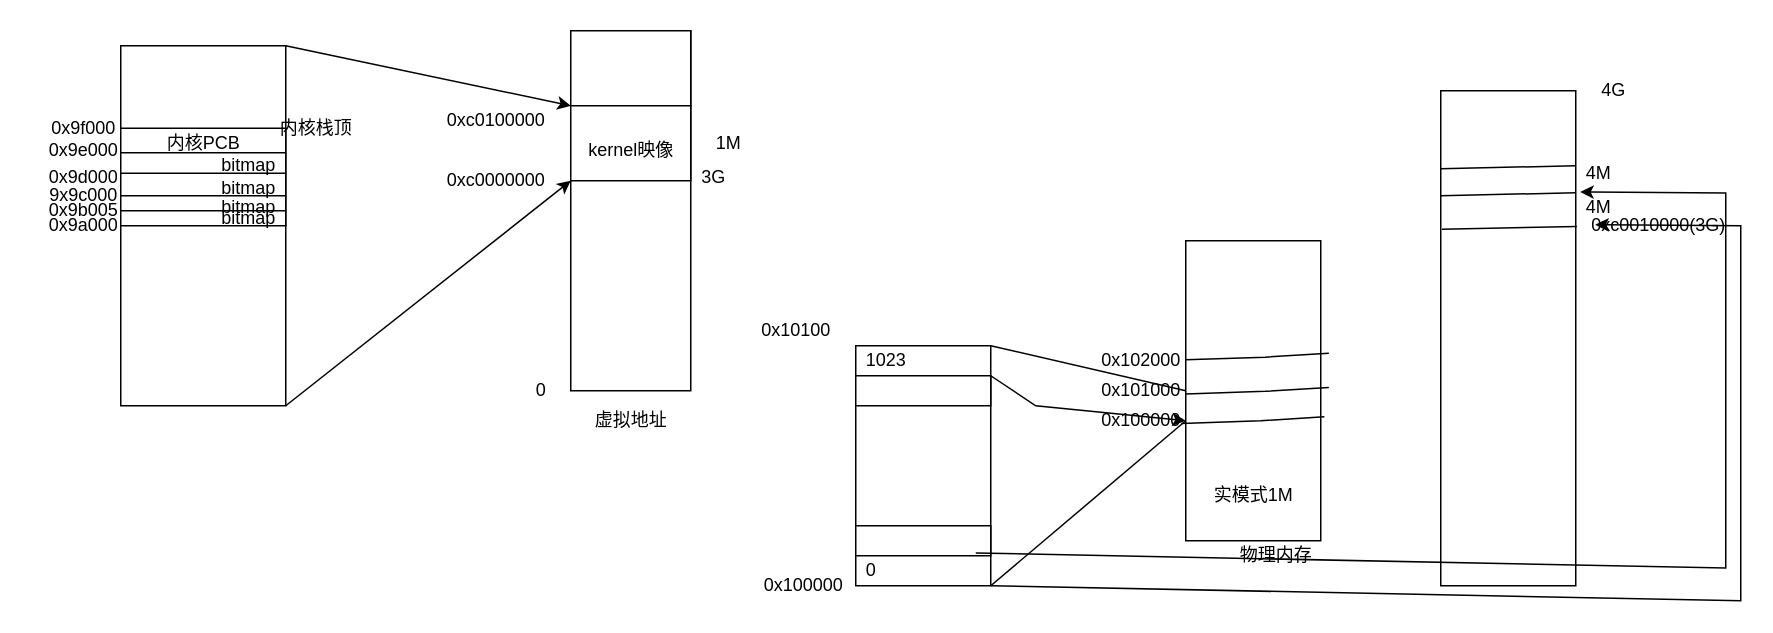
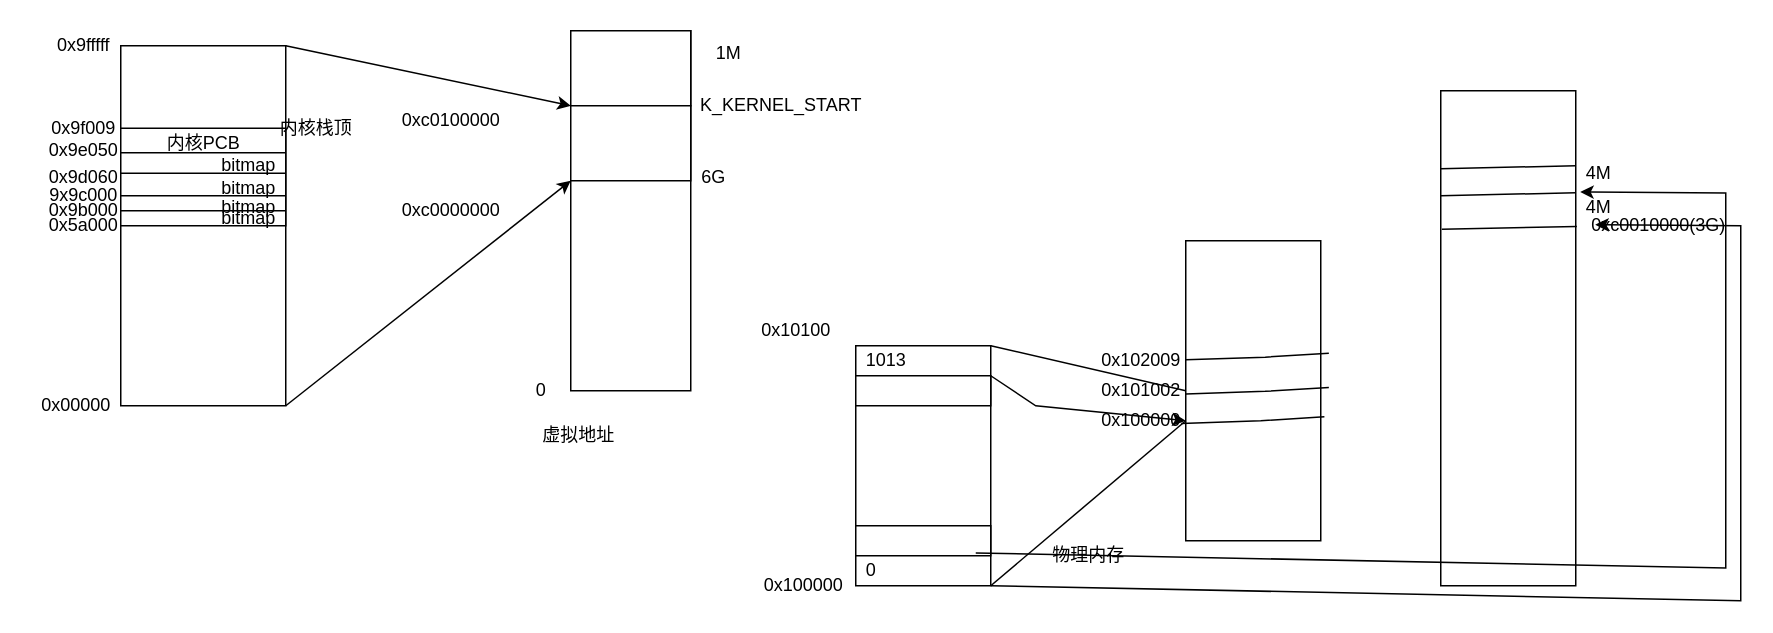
node "0x9fffff": added
node "4G": removed
node "K_KERNEL_START": added
node "0xc0100000": moved (496, 121) -> (451, 121)
node "0x9f000": label "0x9f000" -> "0x9f009"
node "1M": moved (728, 143) -> (728, 53)
node "0x9e000": label "0x9e000" -> "0x9e050"
node "kernel映像": removed
node "0x9d000": label "0x9d000" -> "0x9d060"
node "3G": label "3G" -> "6G"
node "0xc0000000": moved (496, 181) -> (451, 211)
node "0x9b005": label "0x9b005" -> "0x9b000"
node "0x9a000": label "0x9a000" -> "0x5a000"
node "1023": label "1023" -> "1013"
node "0x102000": label "0x102000" -> "0x102009"
node "0x101000": label "0x101000" -> "0x101002"
node "0x00000": added
node "虚拟地址": moved (631, 421) -> (578, 436)
node "实模式1M": removed
node "物理内存": moved (1276, 556) -> (1088, 556)
